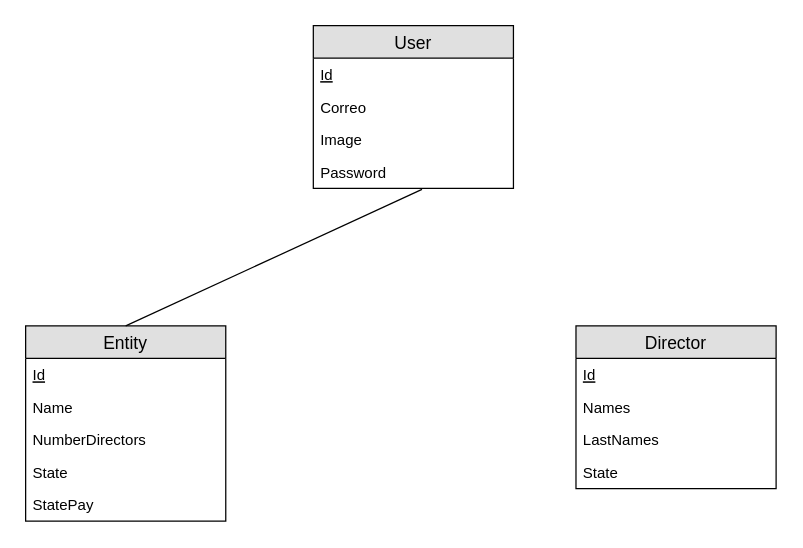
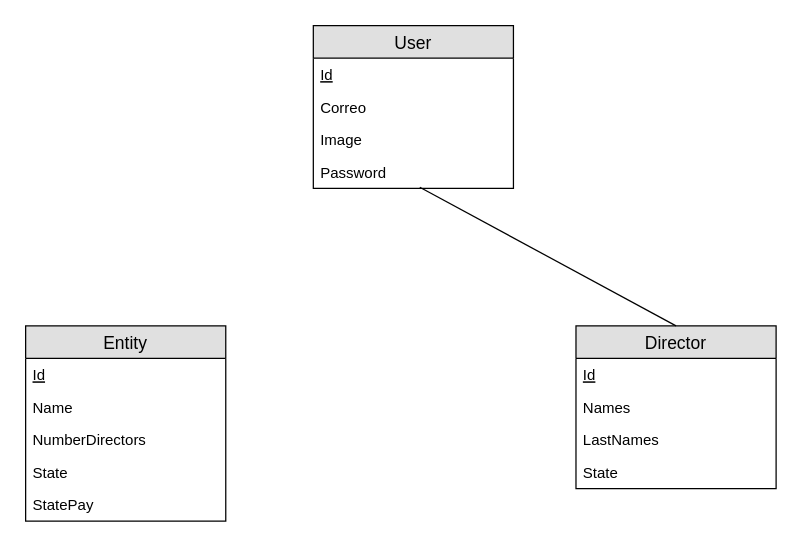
edge "Password" -- "Director": added
edge "Password" -- "Entity": removed
